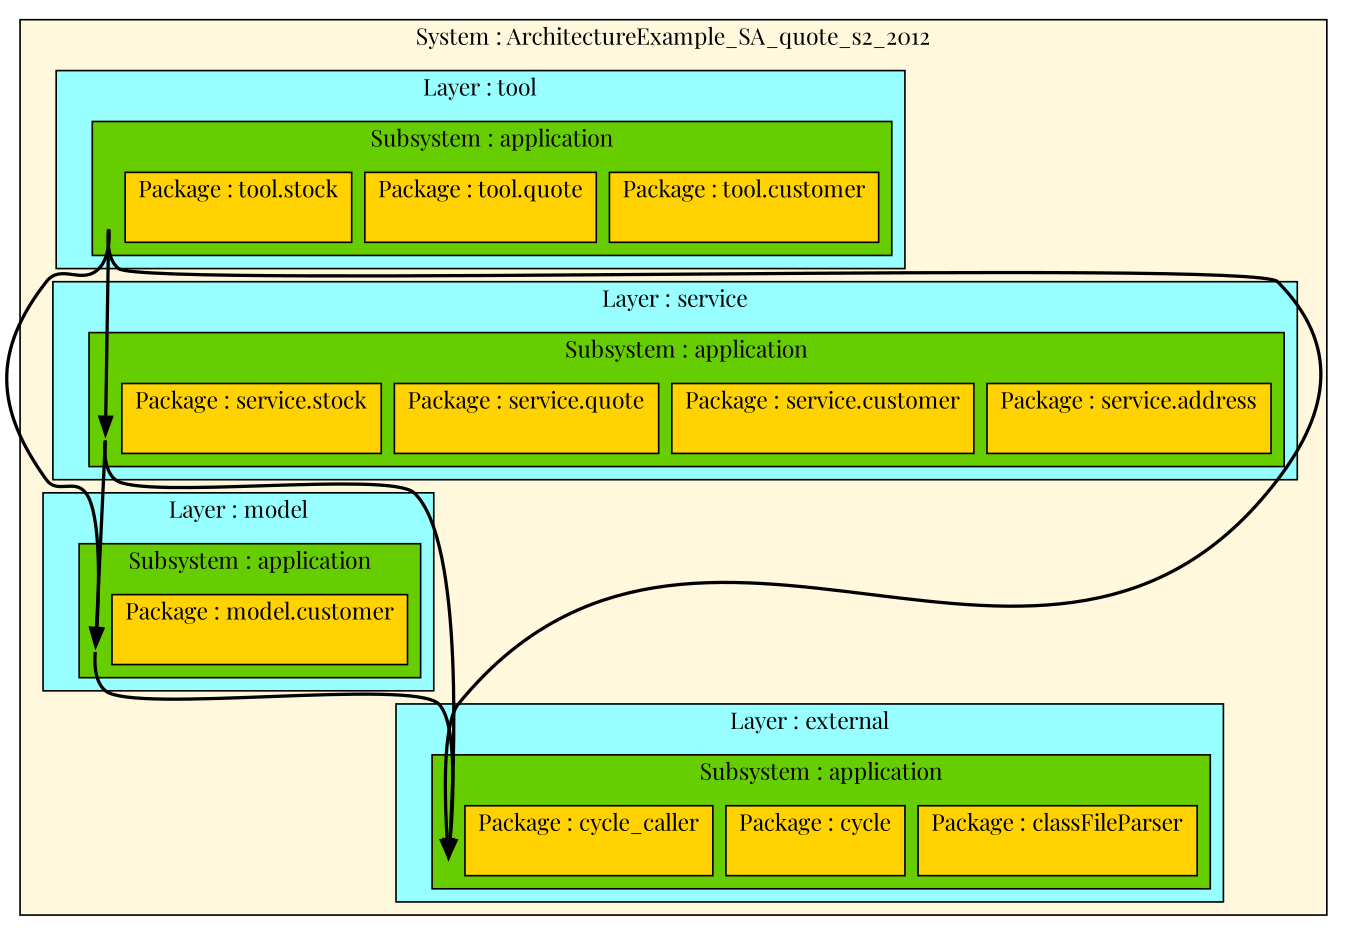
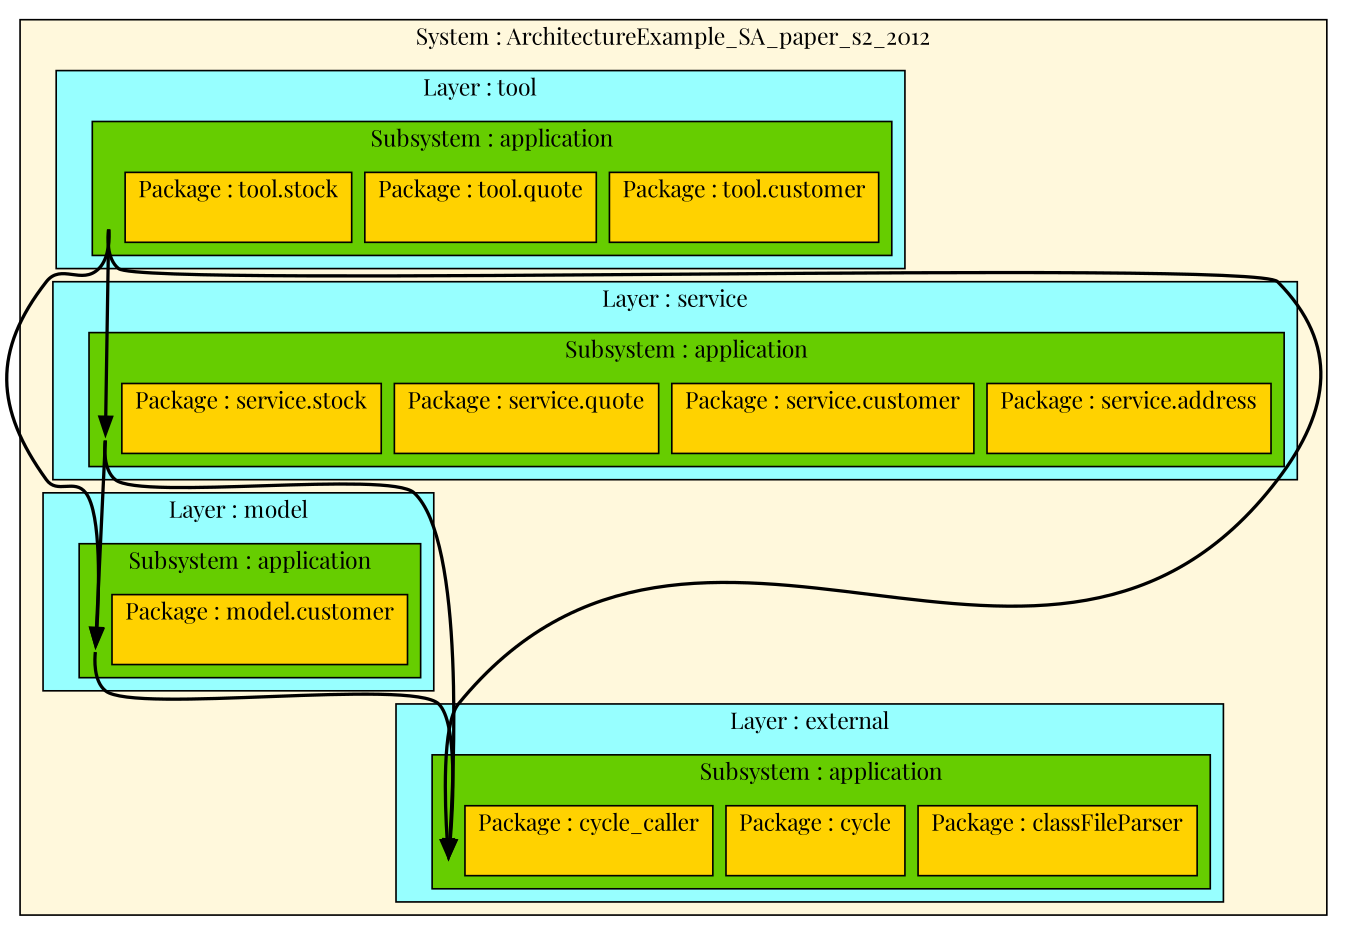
cluster "System : ArchitectureExample_SA_quote_s2_2012": label "System : ArchitectureExample_SA_quote_s2_2012" -> "System : ArchitectureExample_SA_paper_s2_2012"
